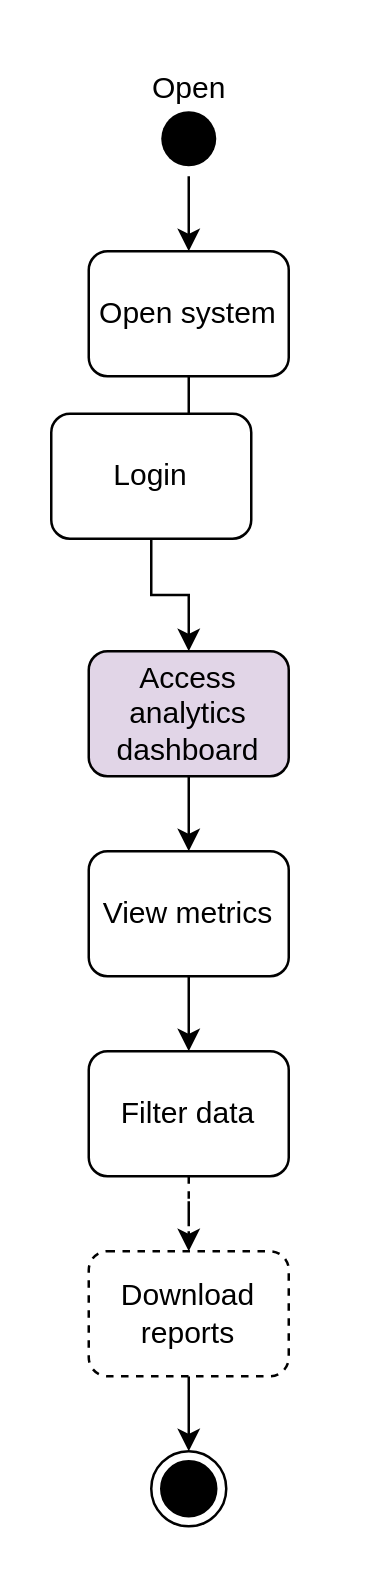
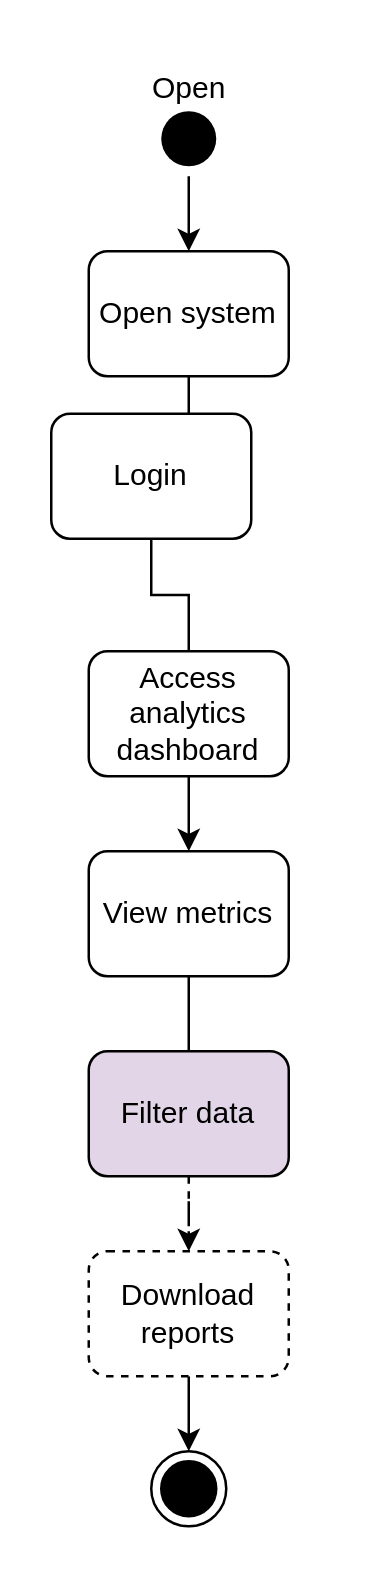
edge "Login" -> "Access analytics dashboard": arrowhead classic -> none
node "Access analytics dashboard": fillcolor #e1d5e7 -> #ffffff
edge "View metrics" -> "Filter data": arrowhead classic -> none
node "Filter data": fillcolor #ffffff -> #e1d5e7
